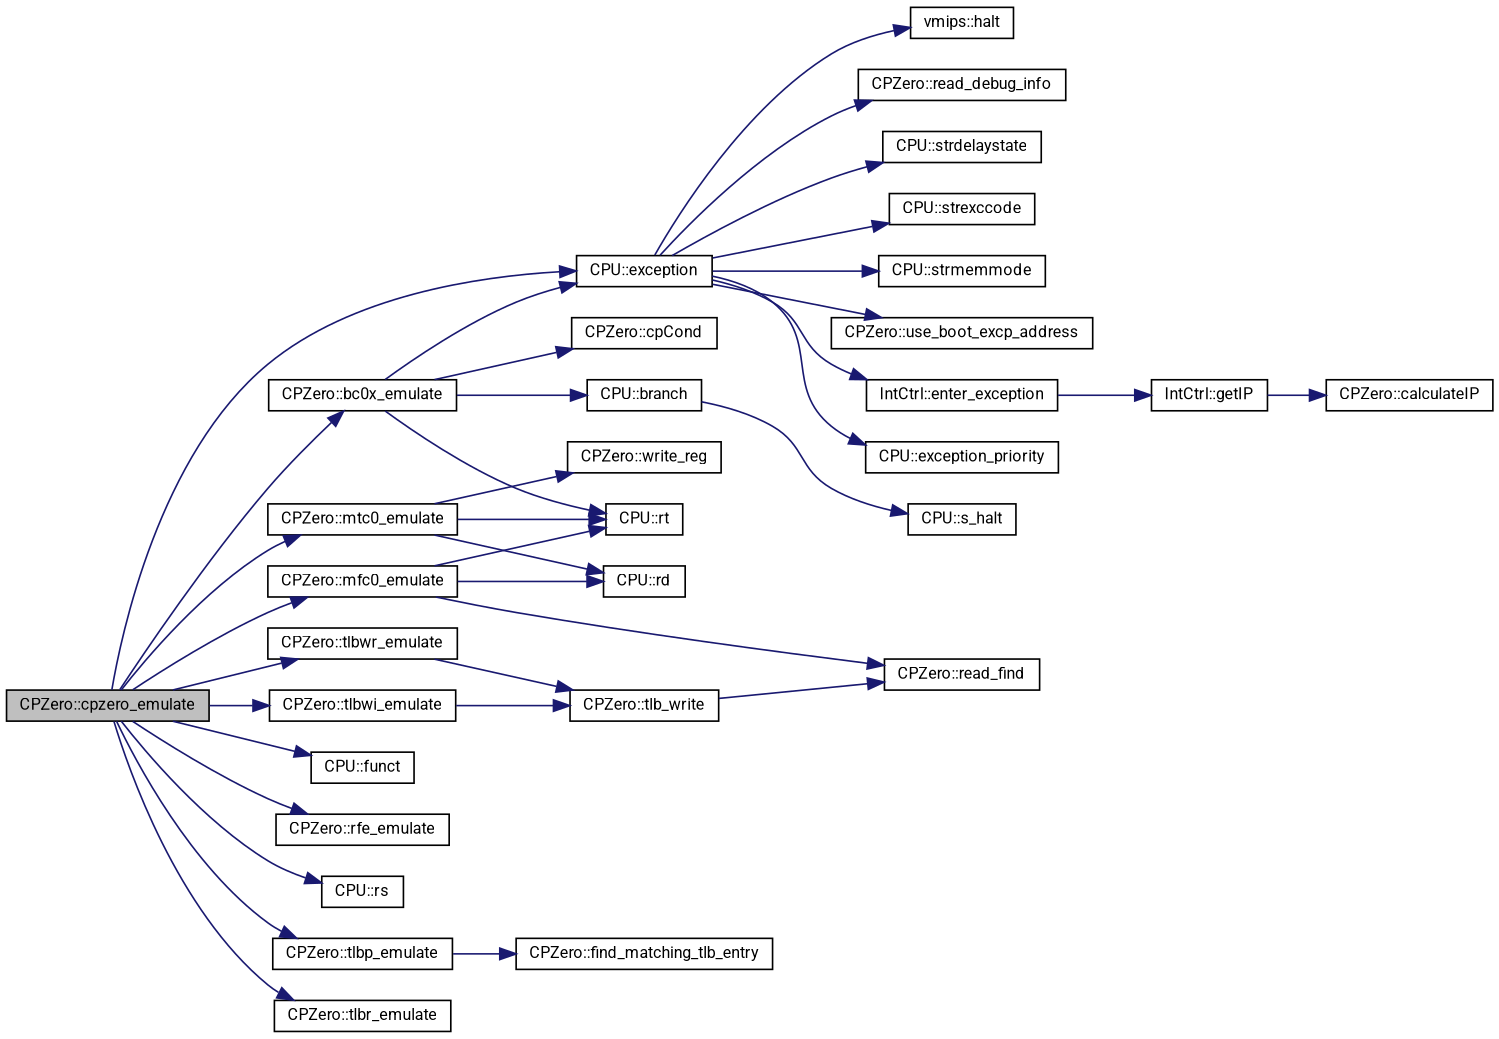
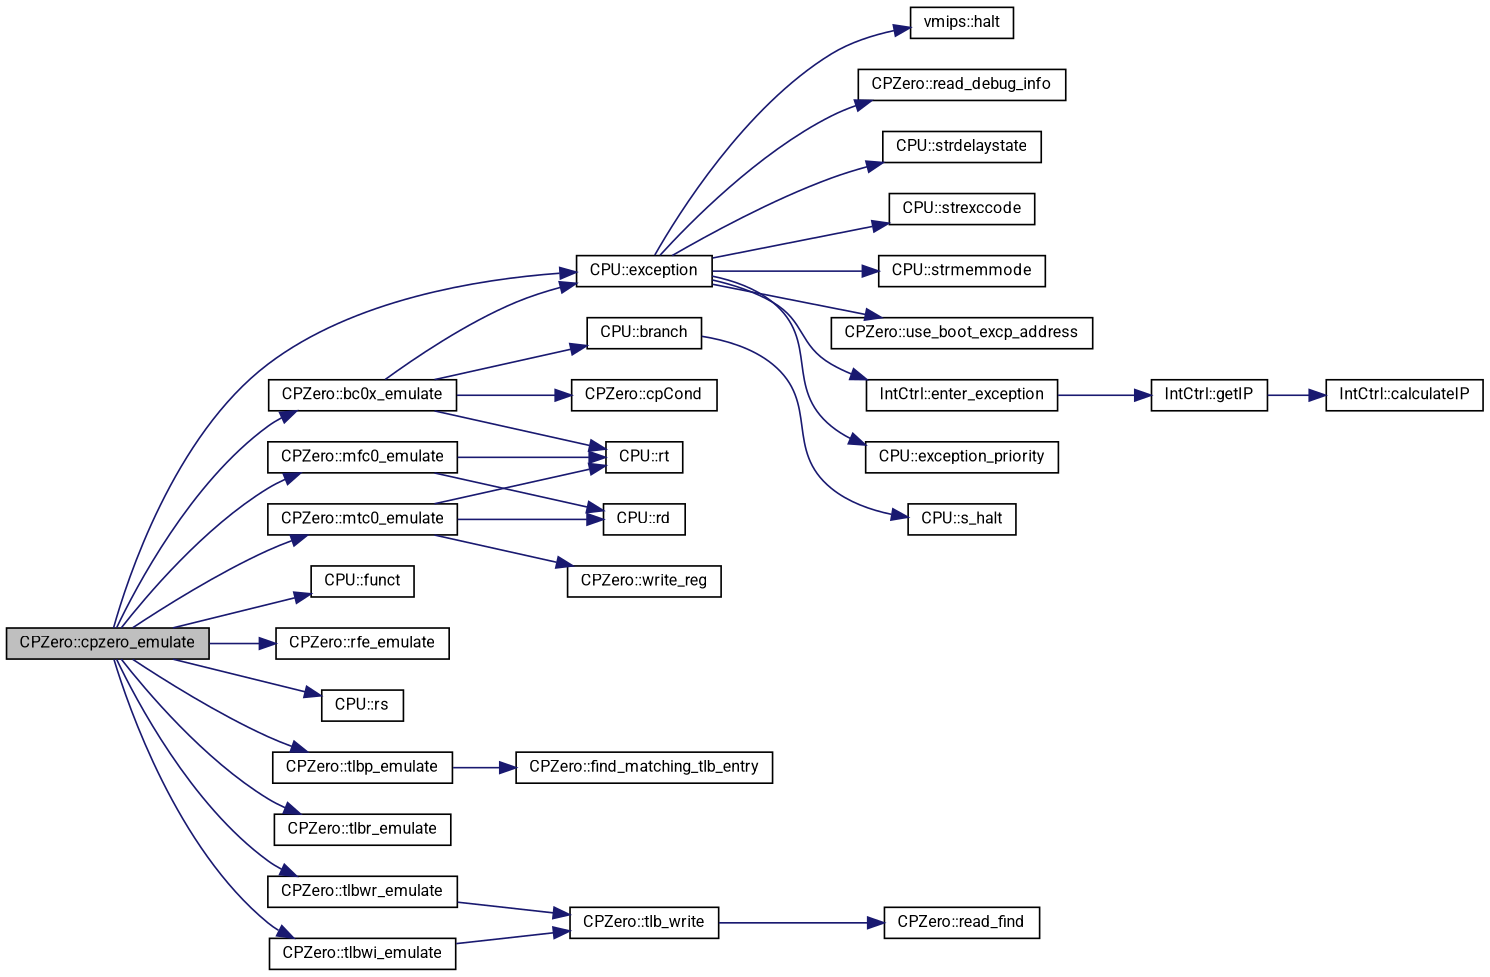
node "CPZero::calculateIP": label "CPZero::calculateIP" -> "IntCtrl::calculateIP"
edge "CPZero::mfc0_emulate" -> "CPZero::read_find": removed
